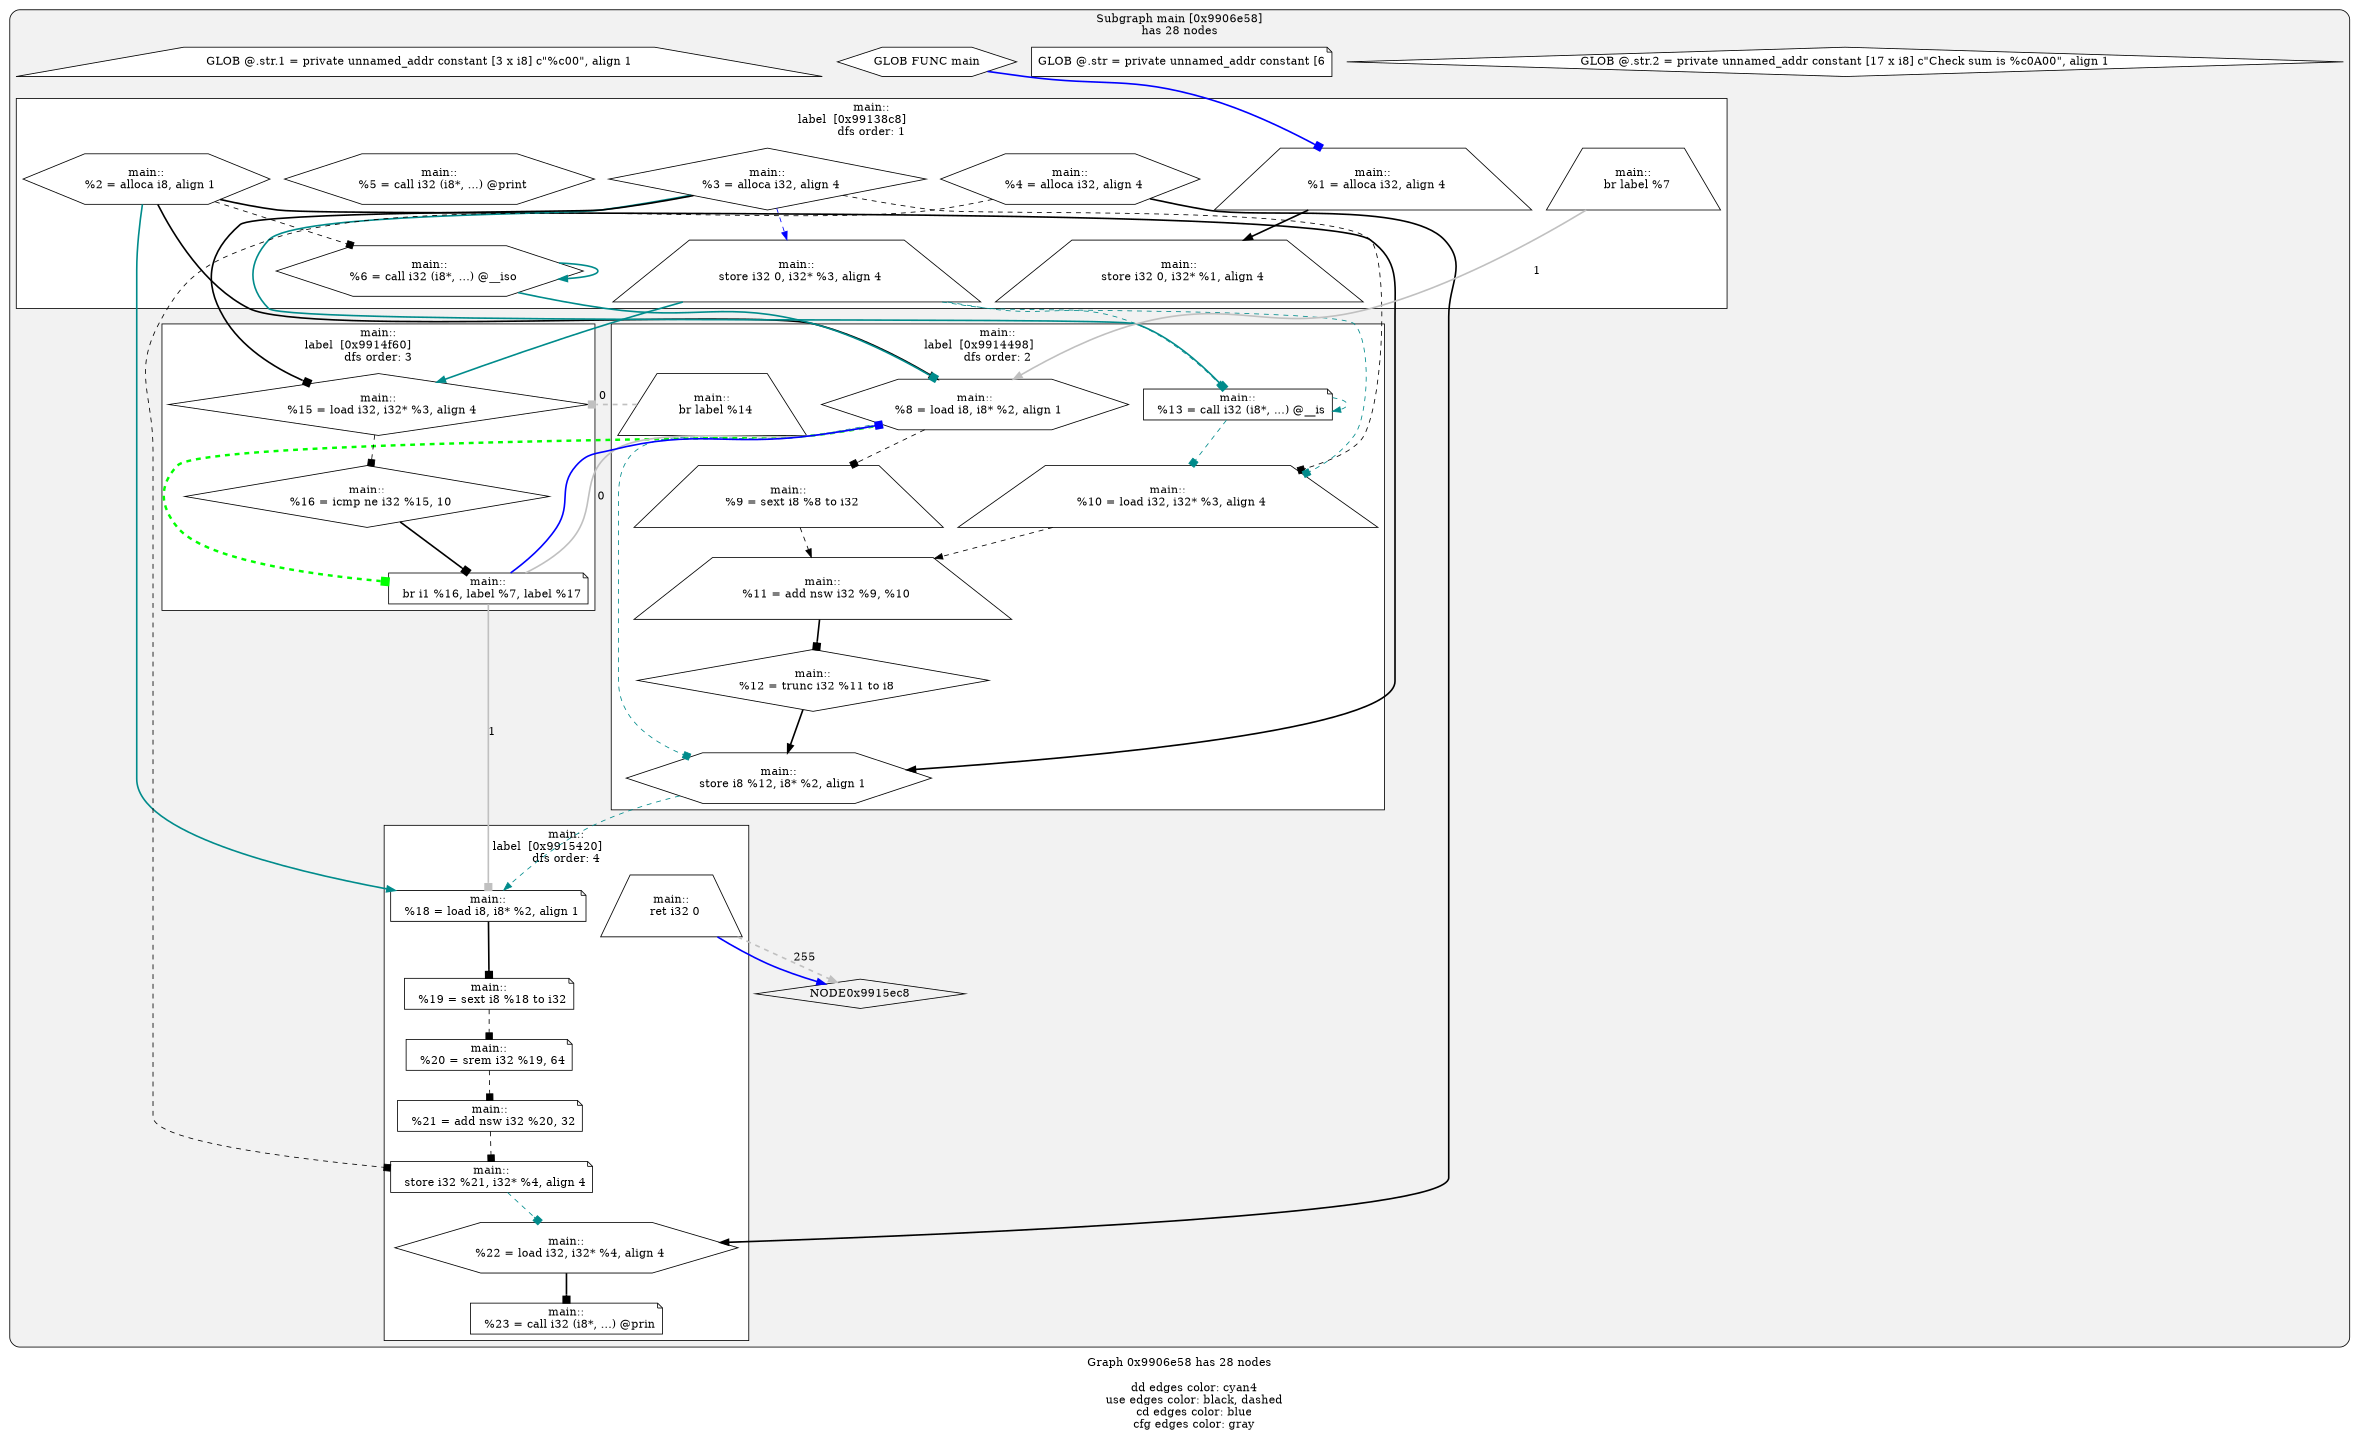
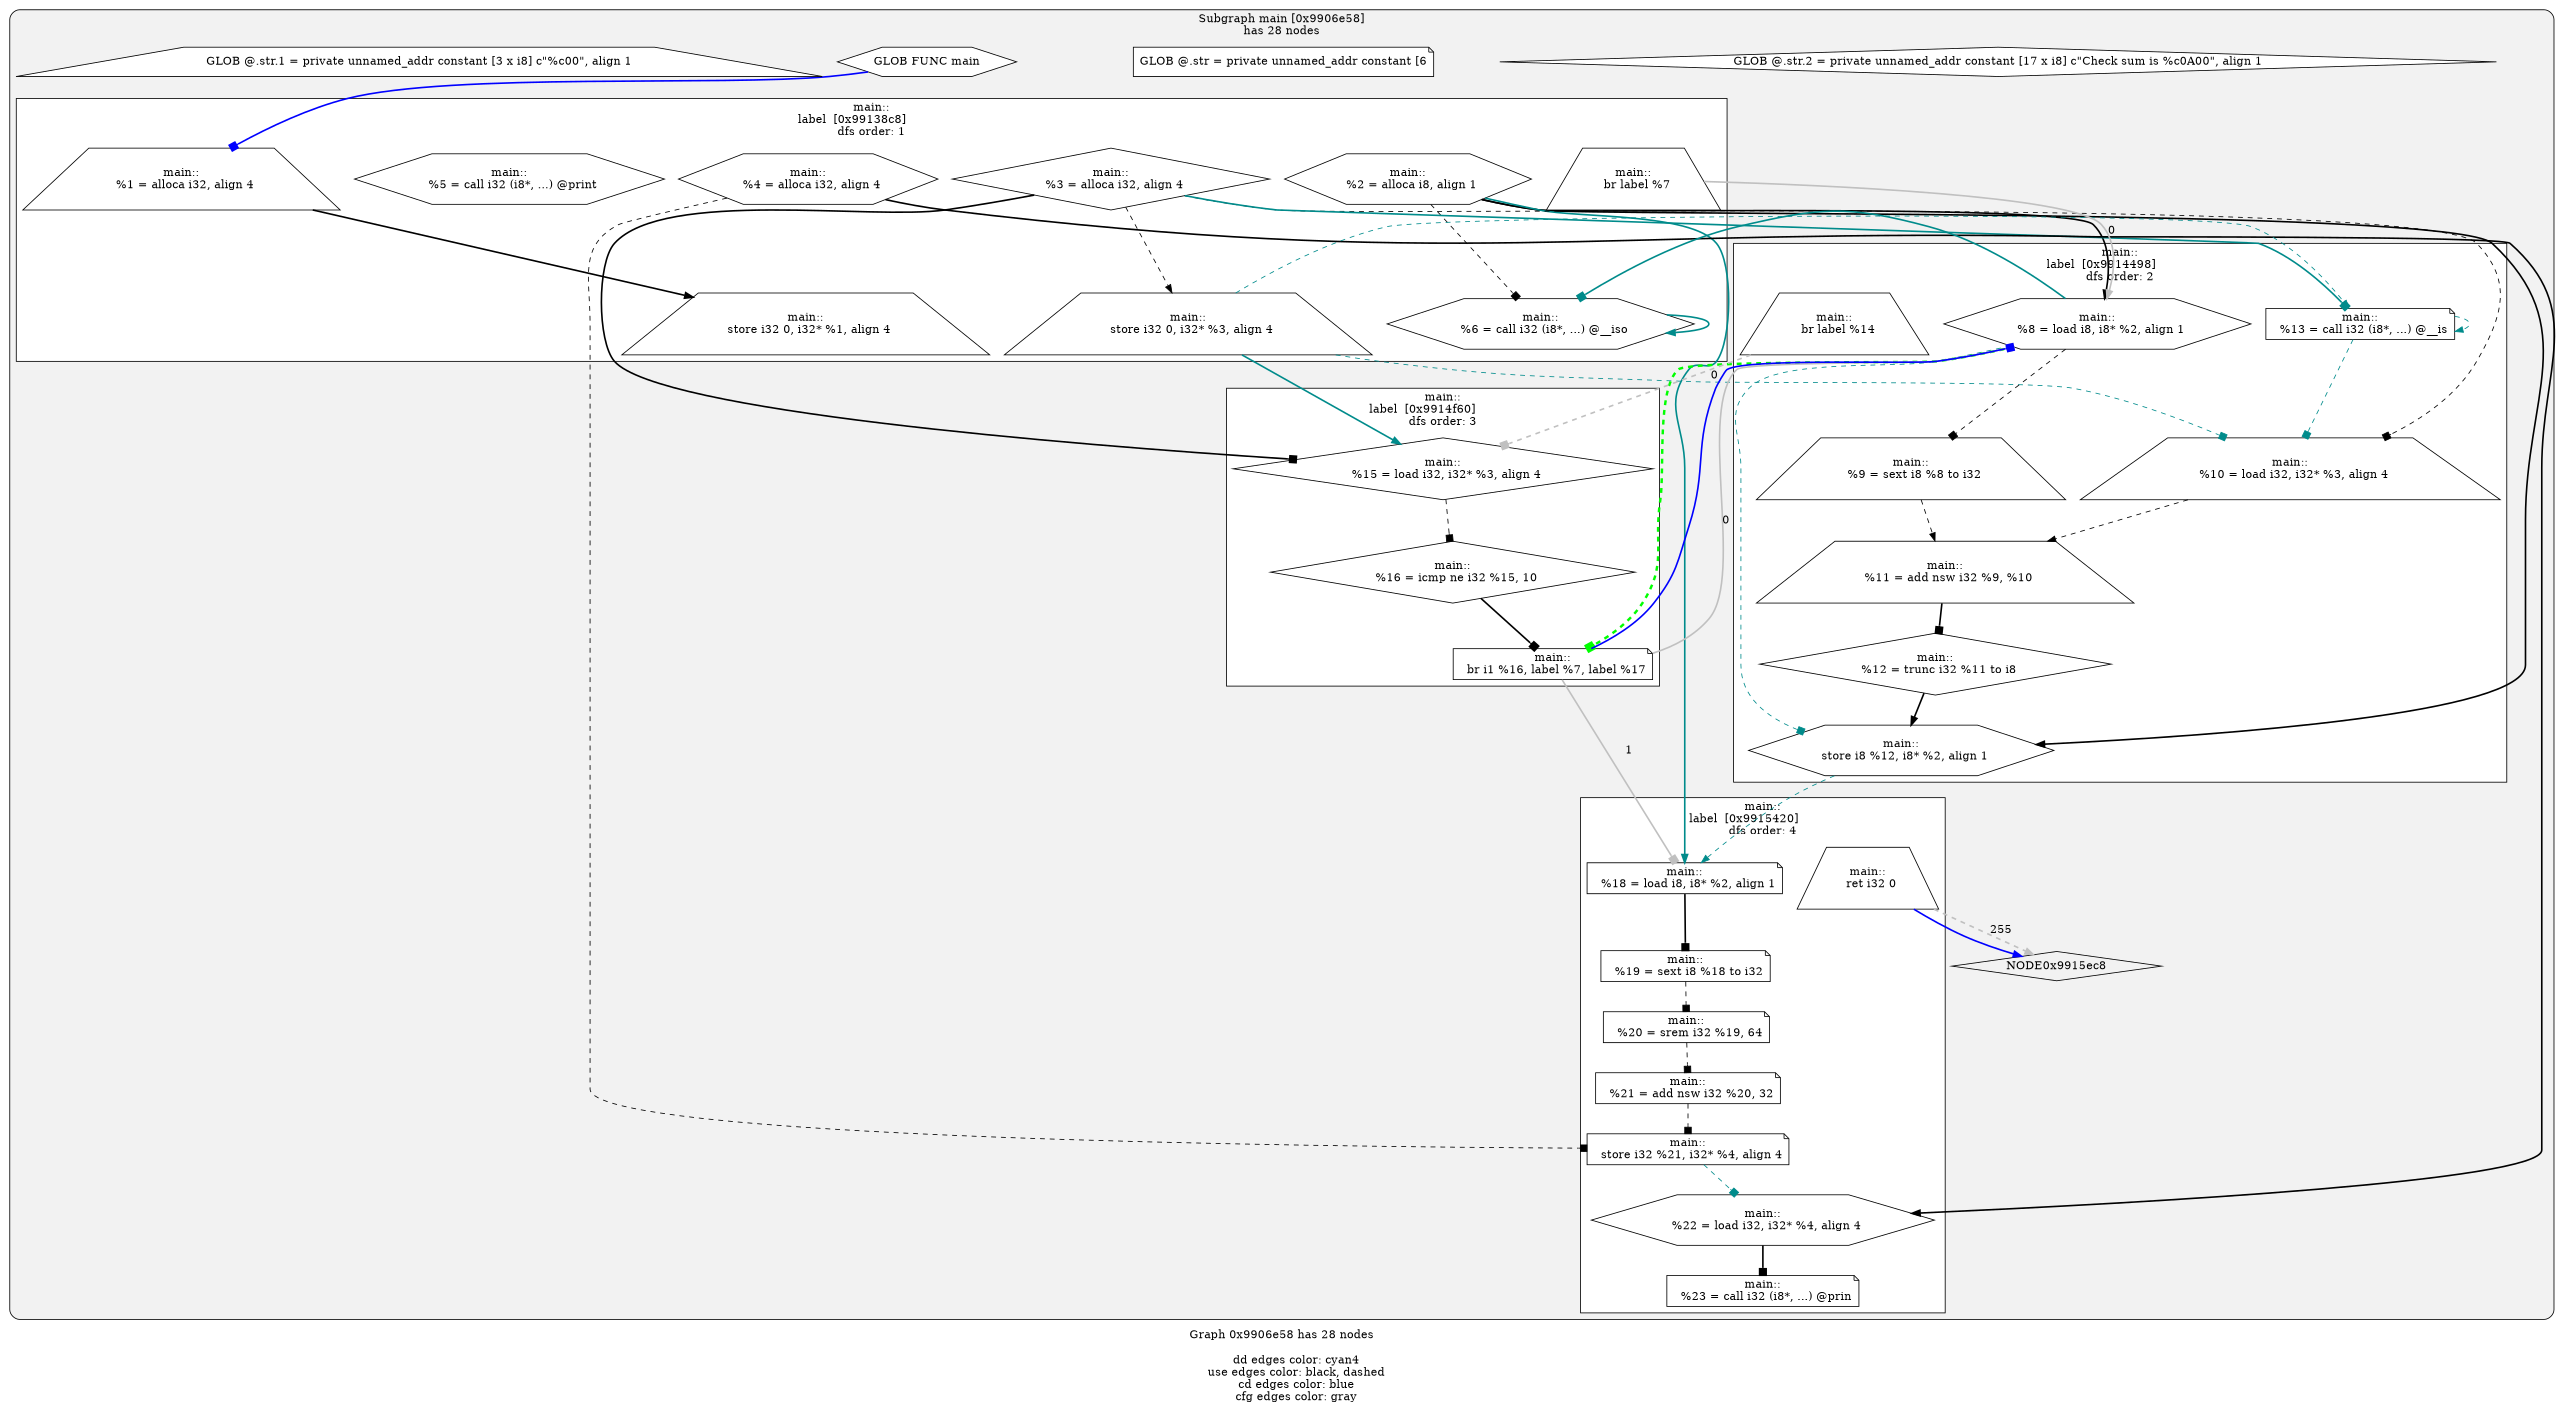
edge "main:: %3 = alloca i32, align 4" -> "main:: store i32 0, i32* %3, align 4": color blue -> black
edge "main:: br label %7" -> "main:: %8 = load i8, i8* %2, align 1": label "1" -> "0"
edge "main:: %6 = call i32 (i8*, ...) @__iso" -> "main:: %8 = load i8, i8* %2, align 1": reversed
